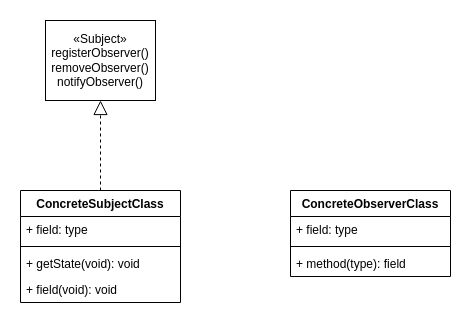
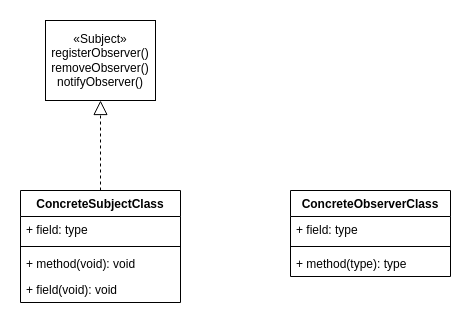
node "+ getState(void): void": label "+ getState(void): void" -> "+ method(void): void"
node "+ method(type): field": label "+ method(type): field" -> "+ method(type): type"
